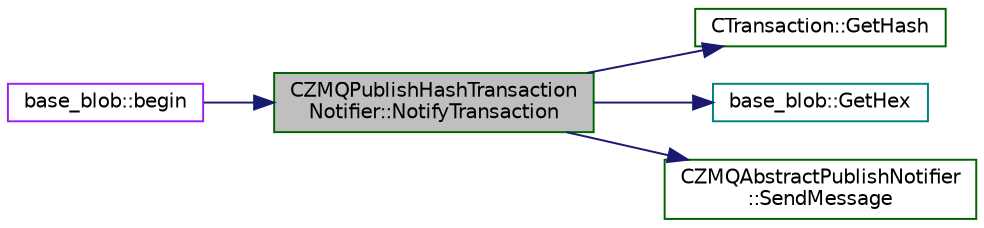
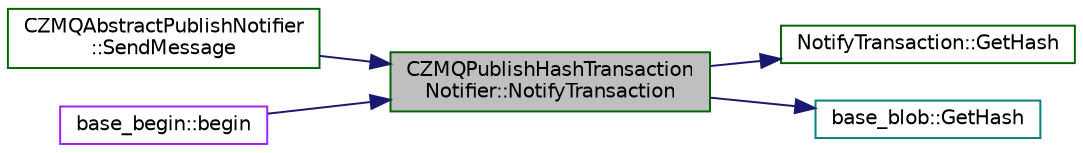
node "CTransaction::GetHash": label "CTransaction::GetHash" -> "NotifyTransaction::GetHash"
node "base_blob::begin": label "base_blob::begin" -> "base_begin::begin"
node "base_blob::GetHex": label "base_blob::GetHex" -> "base_blob::GetHash"
edge "CZMQPublishHashTransaction Notifier::NotifyTransaction" -> "CZMQAbstractPublishNotifier ::SendMessage": reversed
